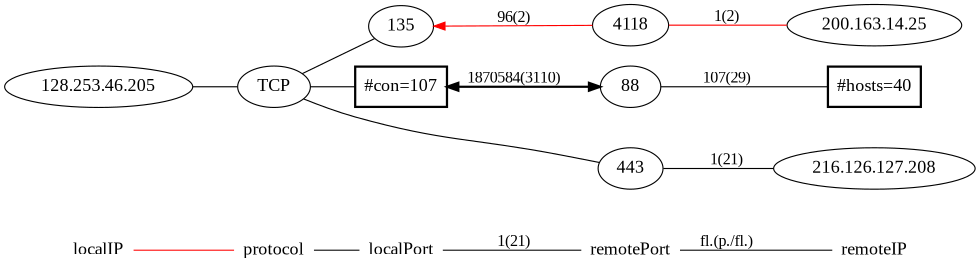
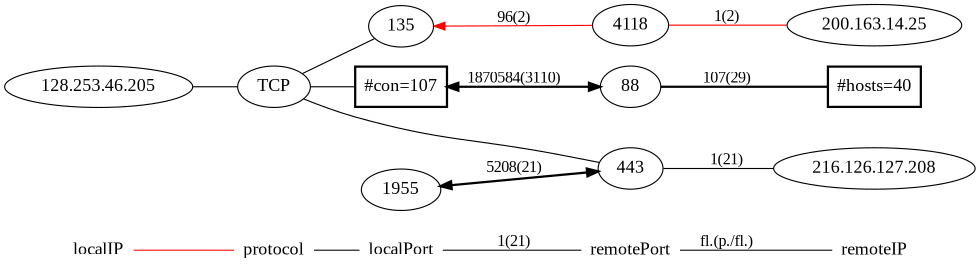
edge "88" -- "#hosts=40": style solid -> bold
node "1955": added
